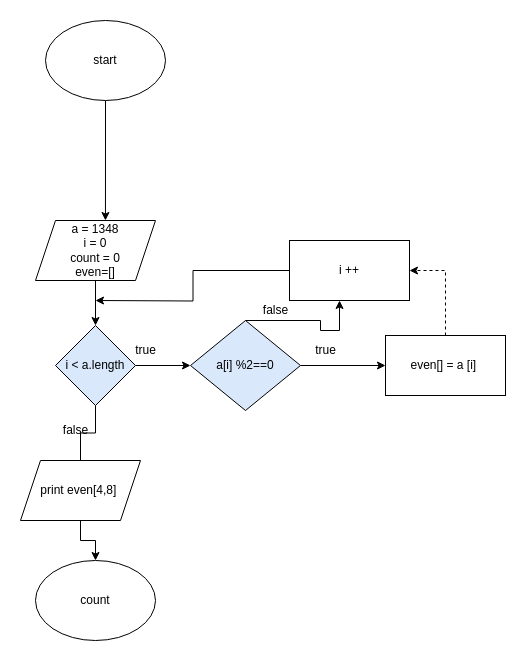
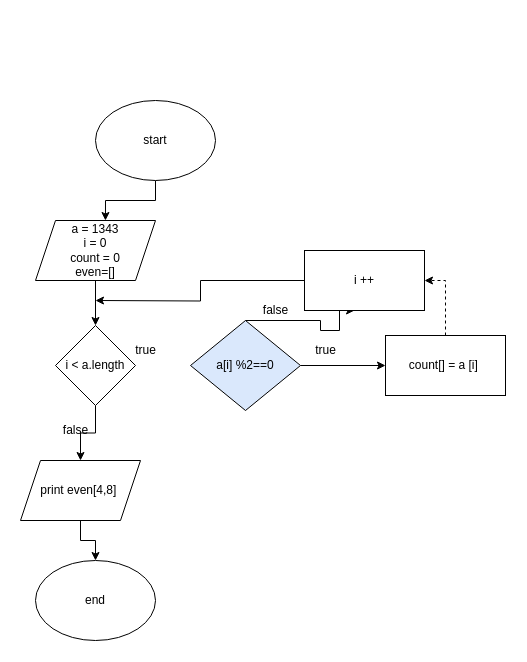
node "start": moved (106, 61) -> (156, 141)
node "a = 1348 i = 0 count = 0 even=[]": label "a = 1348 i = 0 count = 0 even=[]" -> "a = 1343 i = 0 count = 0 even=[]"
node "i ++": moved (350, 271) -> (365, 281)
node "i < a.length": fillcolor #dae8fc -> #ffffff
edge "i < a.length" -> "a[i] %2==0": removed
node "even[] = a [i]": label "even[] = a [i]" -> "count[] = a [i]"
edge "i < a.length" -- "print even[4,8]": arrowhead none -> classic
node "count": label "count" -> "end"
